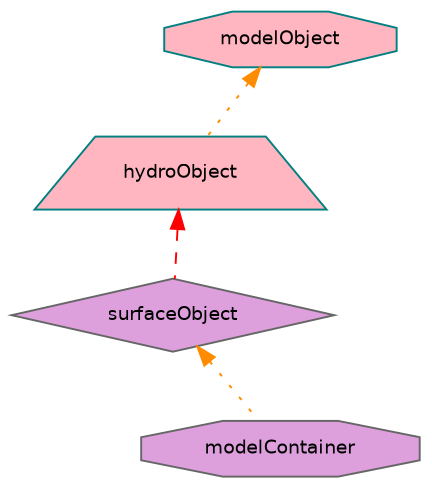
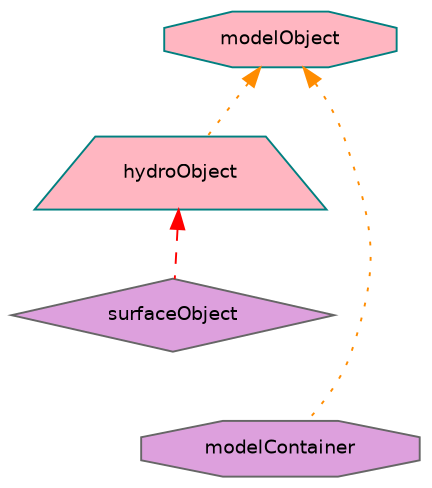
edge "modelContainer" -> "surfaceObject": now "modelContainer" -> "modelObject"
